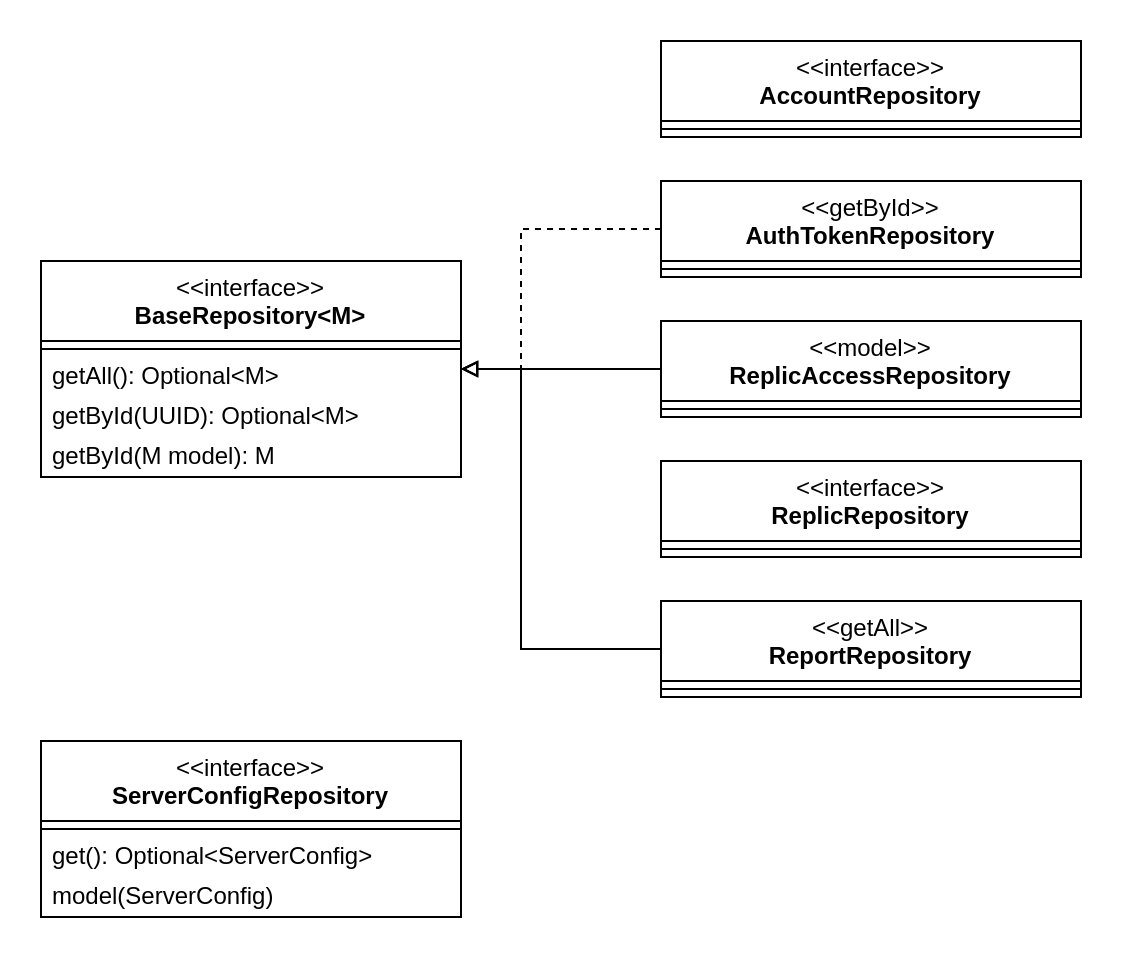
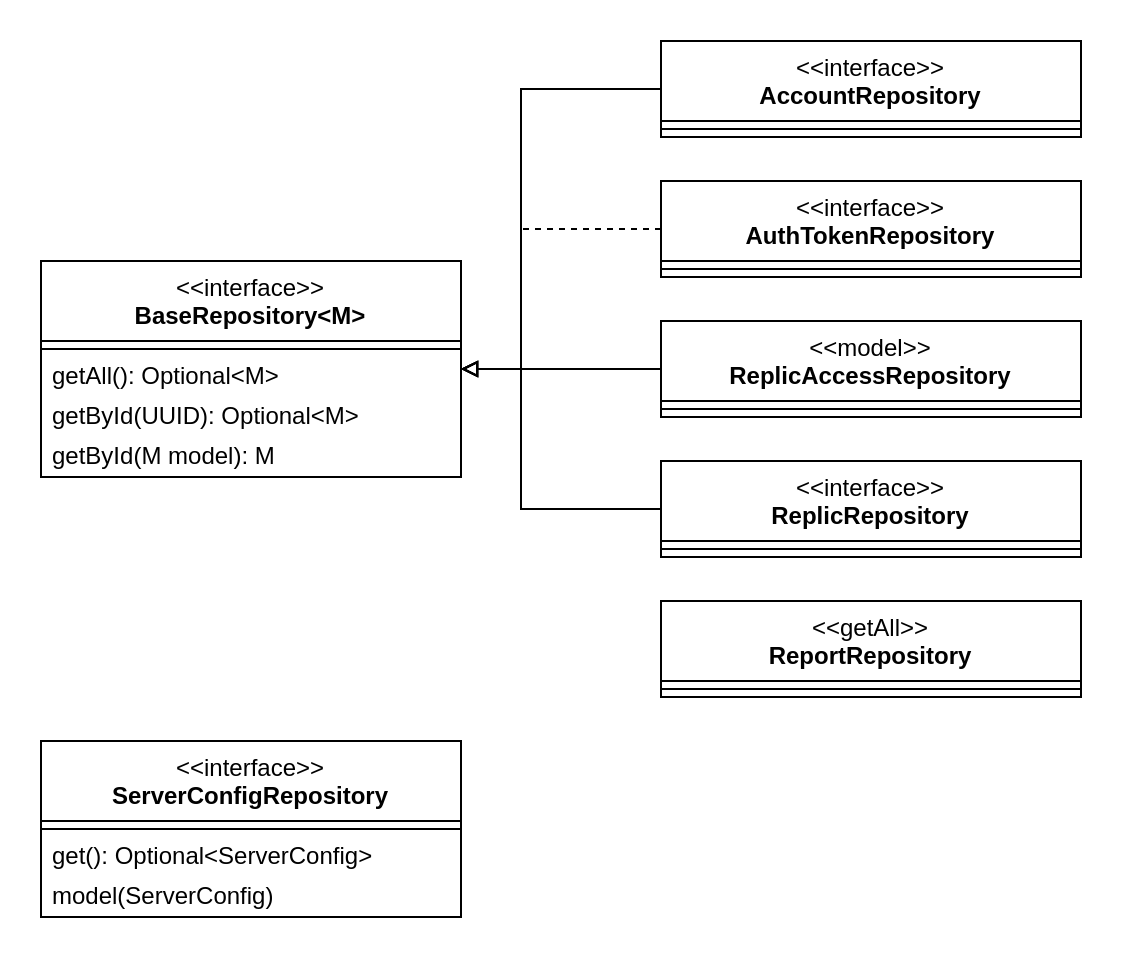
edge "<<interface>> AccountRepository" -> "<<interface>> BaseRepository<M>": added
node "<<getById>> AuthTokenRepository": label "<<getById>> AuthTokenRepository" -> "<<interface>> AuthTokenRepository"
edge "<<interface>> ReplicRepository" -> "<<interface>> BaseRepository<M>": added
edge "<<getAll>> ReportRepository" -> "<<interface>> BaseRepository<M>": removed
